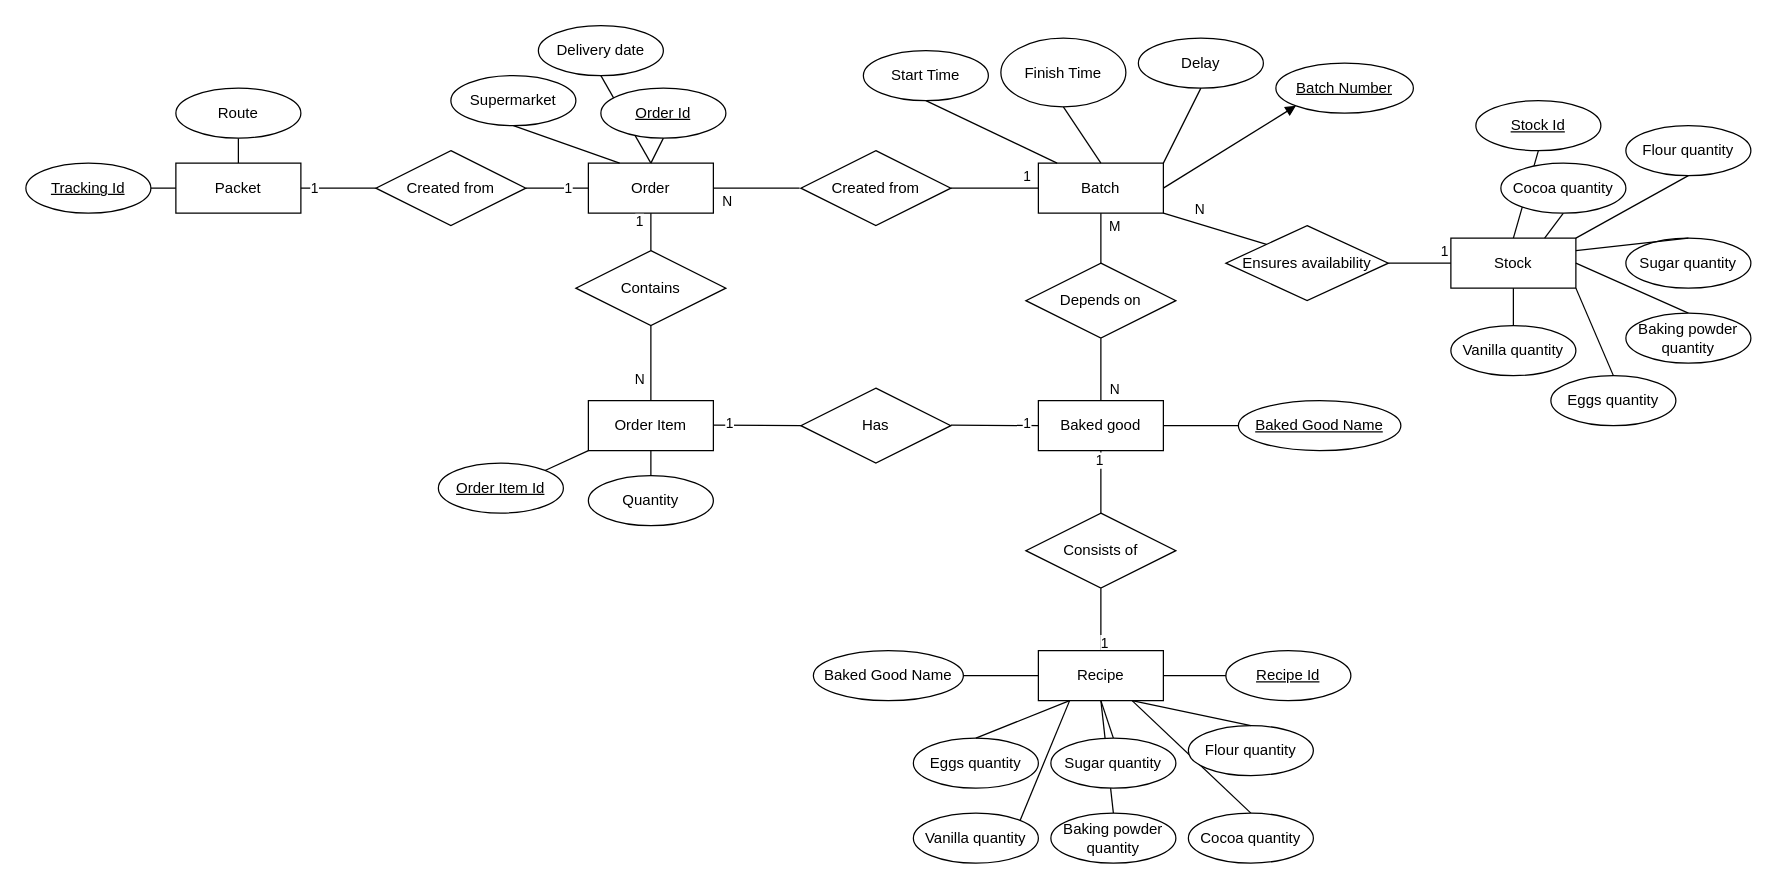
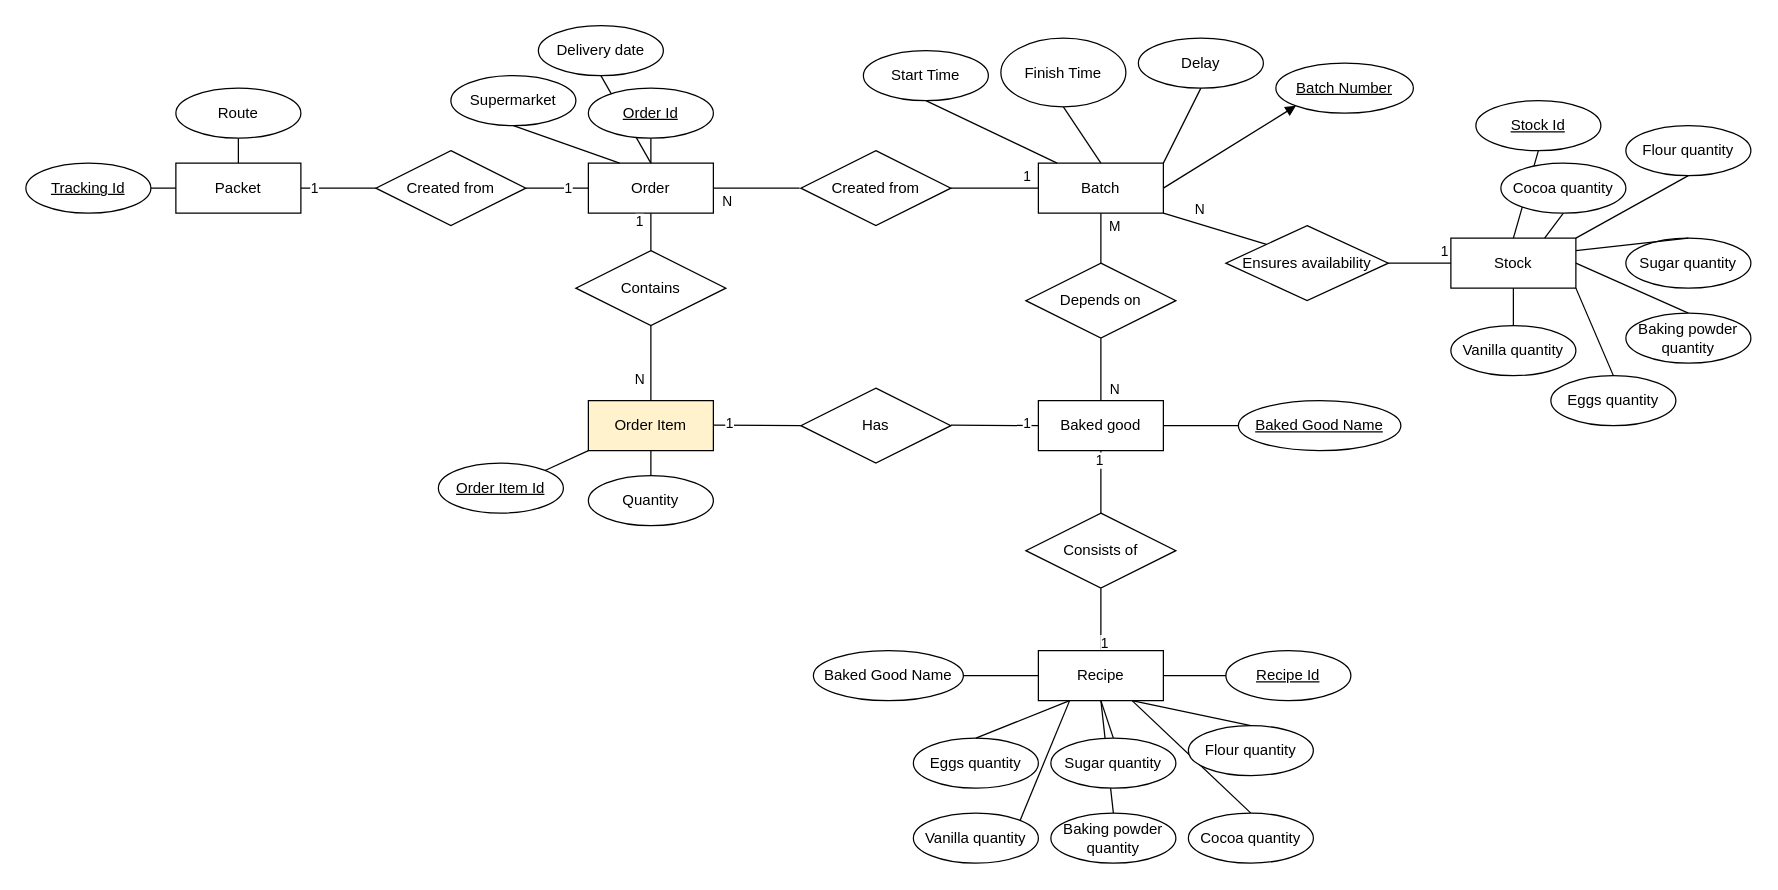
node "Order Id": moved (663, 113) -> (651, 113)
node "Order Item": fillcolor #ffffff -> #fff2cc
